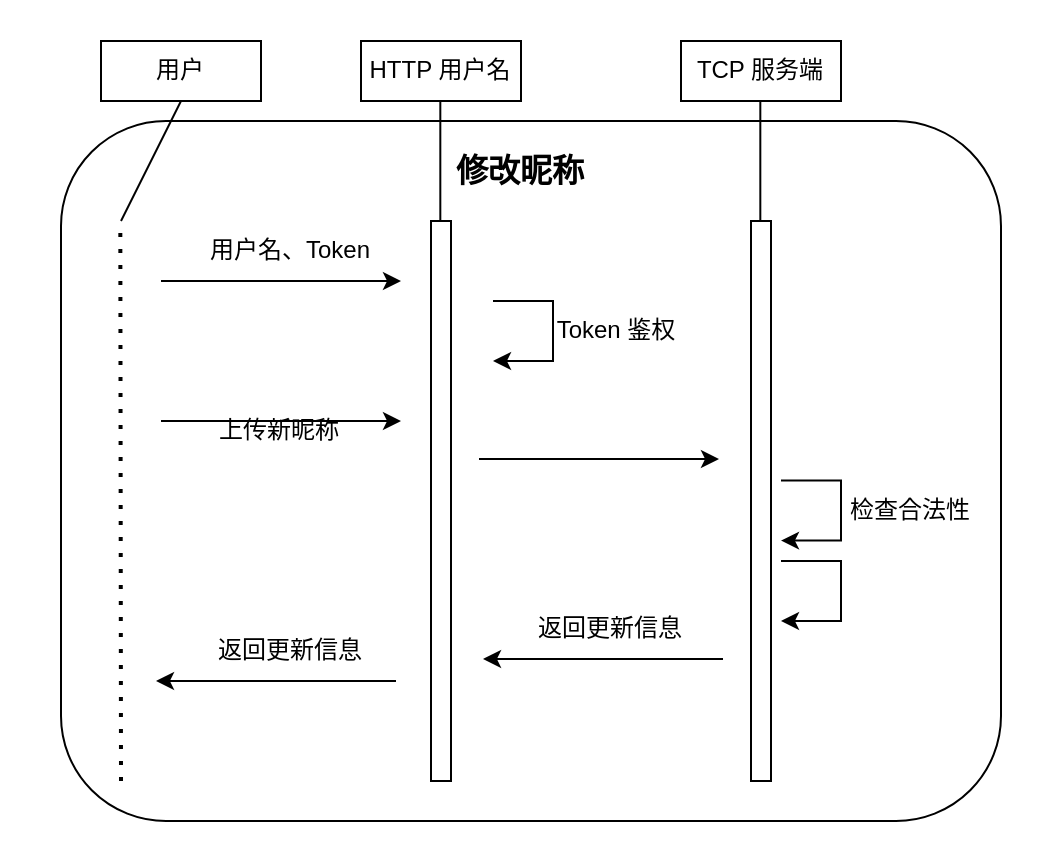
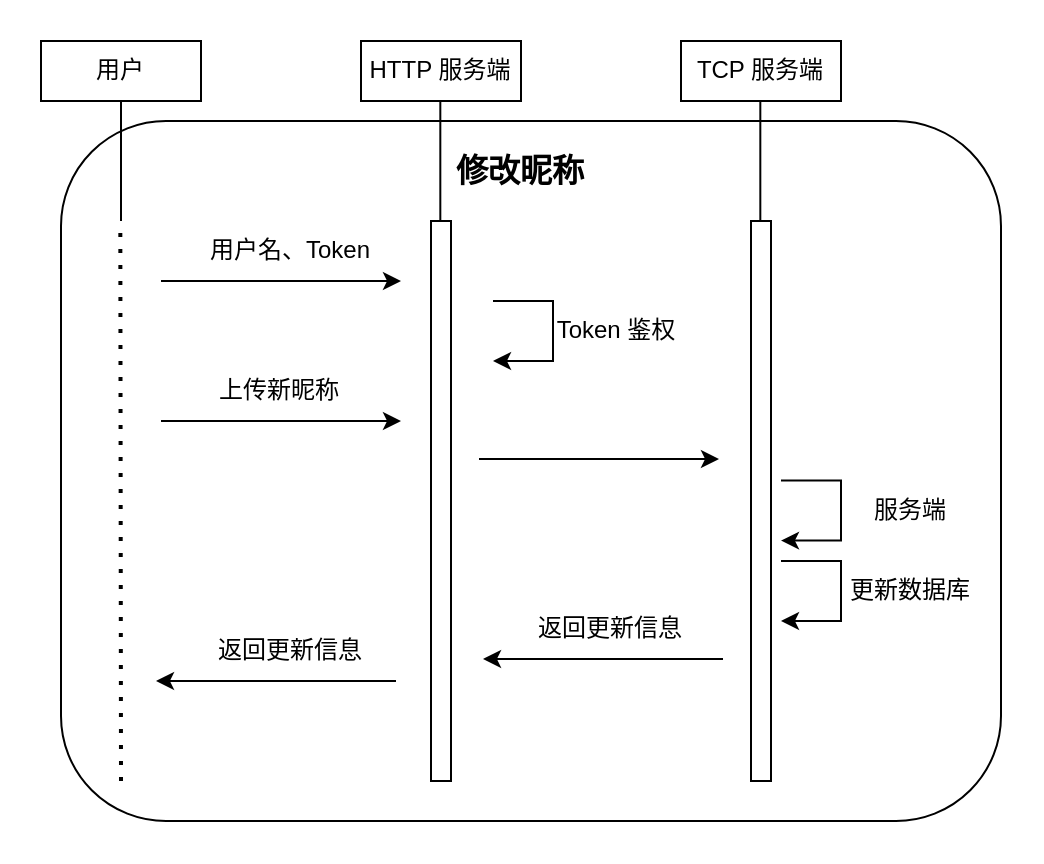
node "用户": moved (181, 71) -> (121, 71)
node "HTTP 用户名": label "HTTP 用户名" -> "HTTP 服务端"
node "上传新昵称": moved (279, 431) -> (279, 391)
node "检查合法性": label "检查合法性" -> "服务端"
node "更新数据库": added
